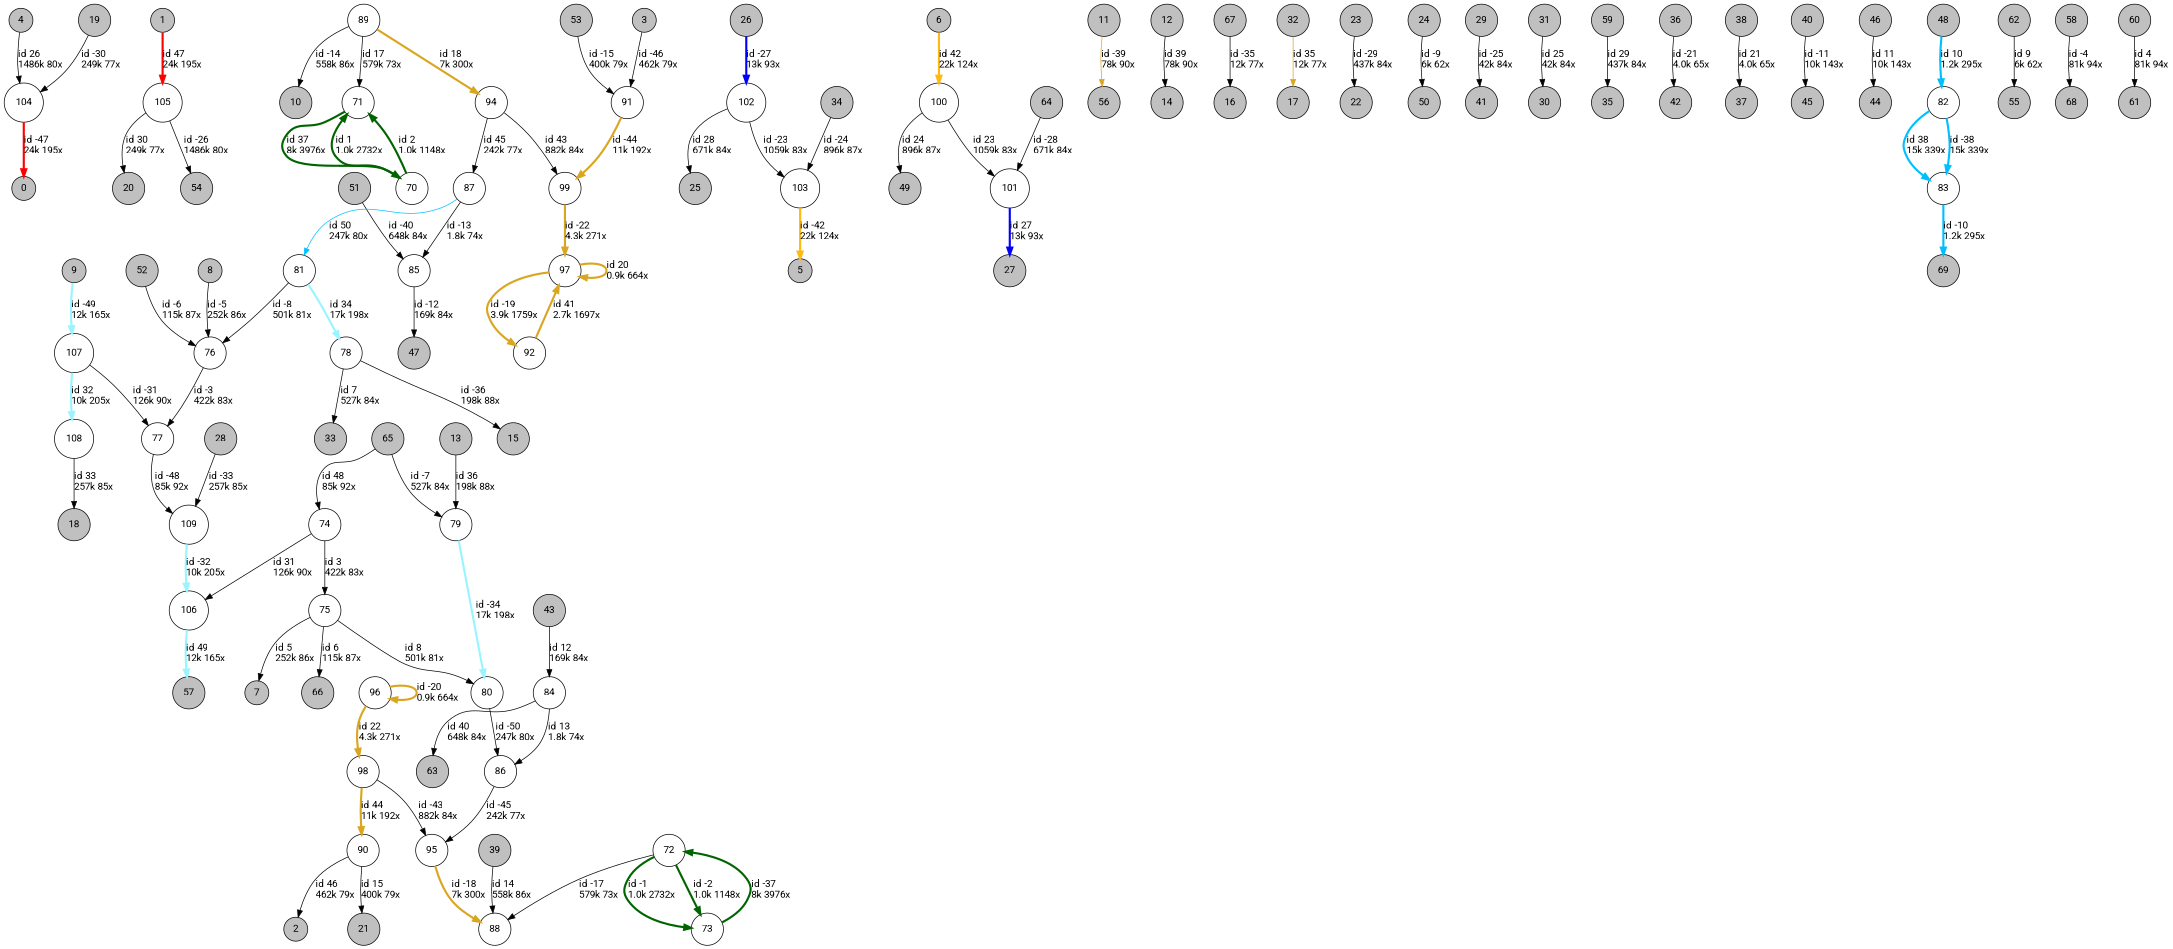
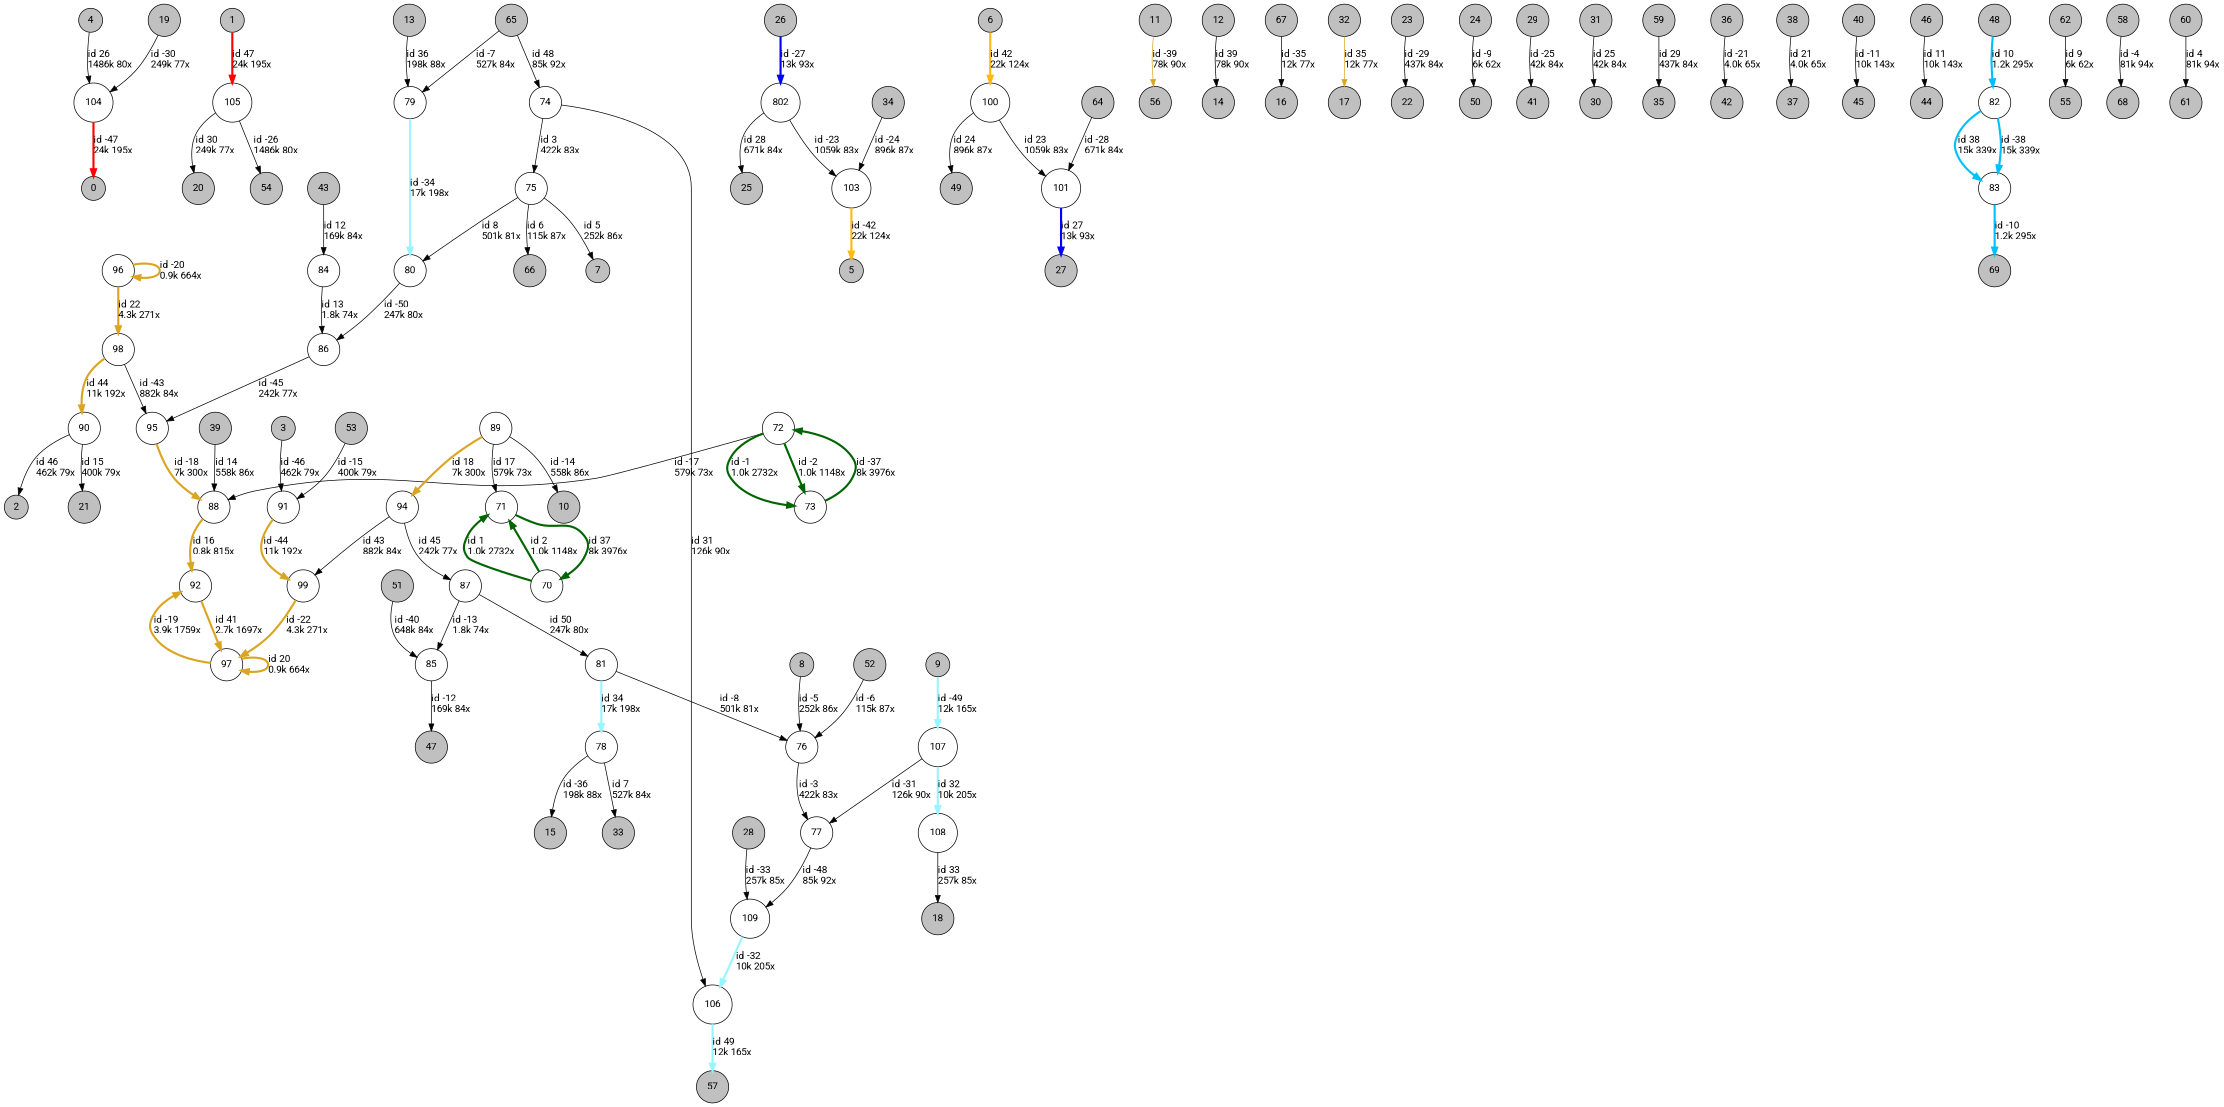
node "102": label "102" -> "802"
edge "87" -> "81": color deepskyblue1 -> black
edge "88" -> "92": added, label "id 16 0.8k 815x"
node "63": removed
